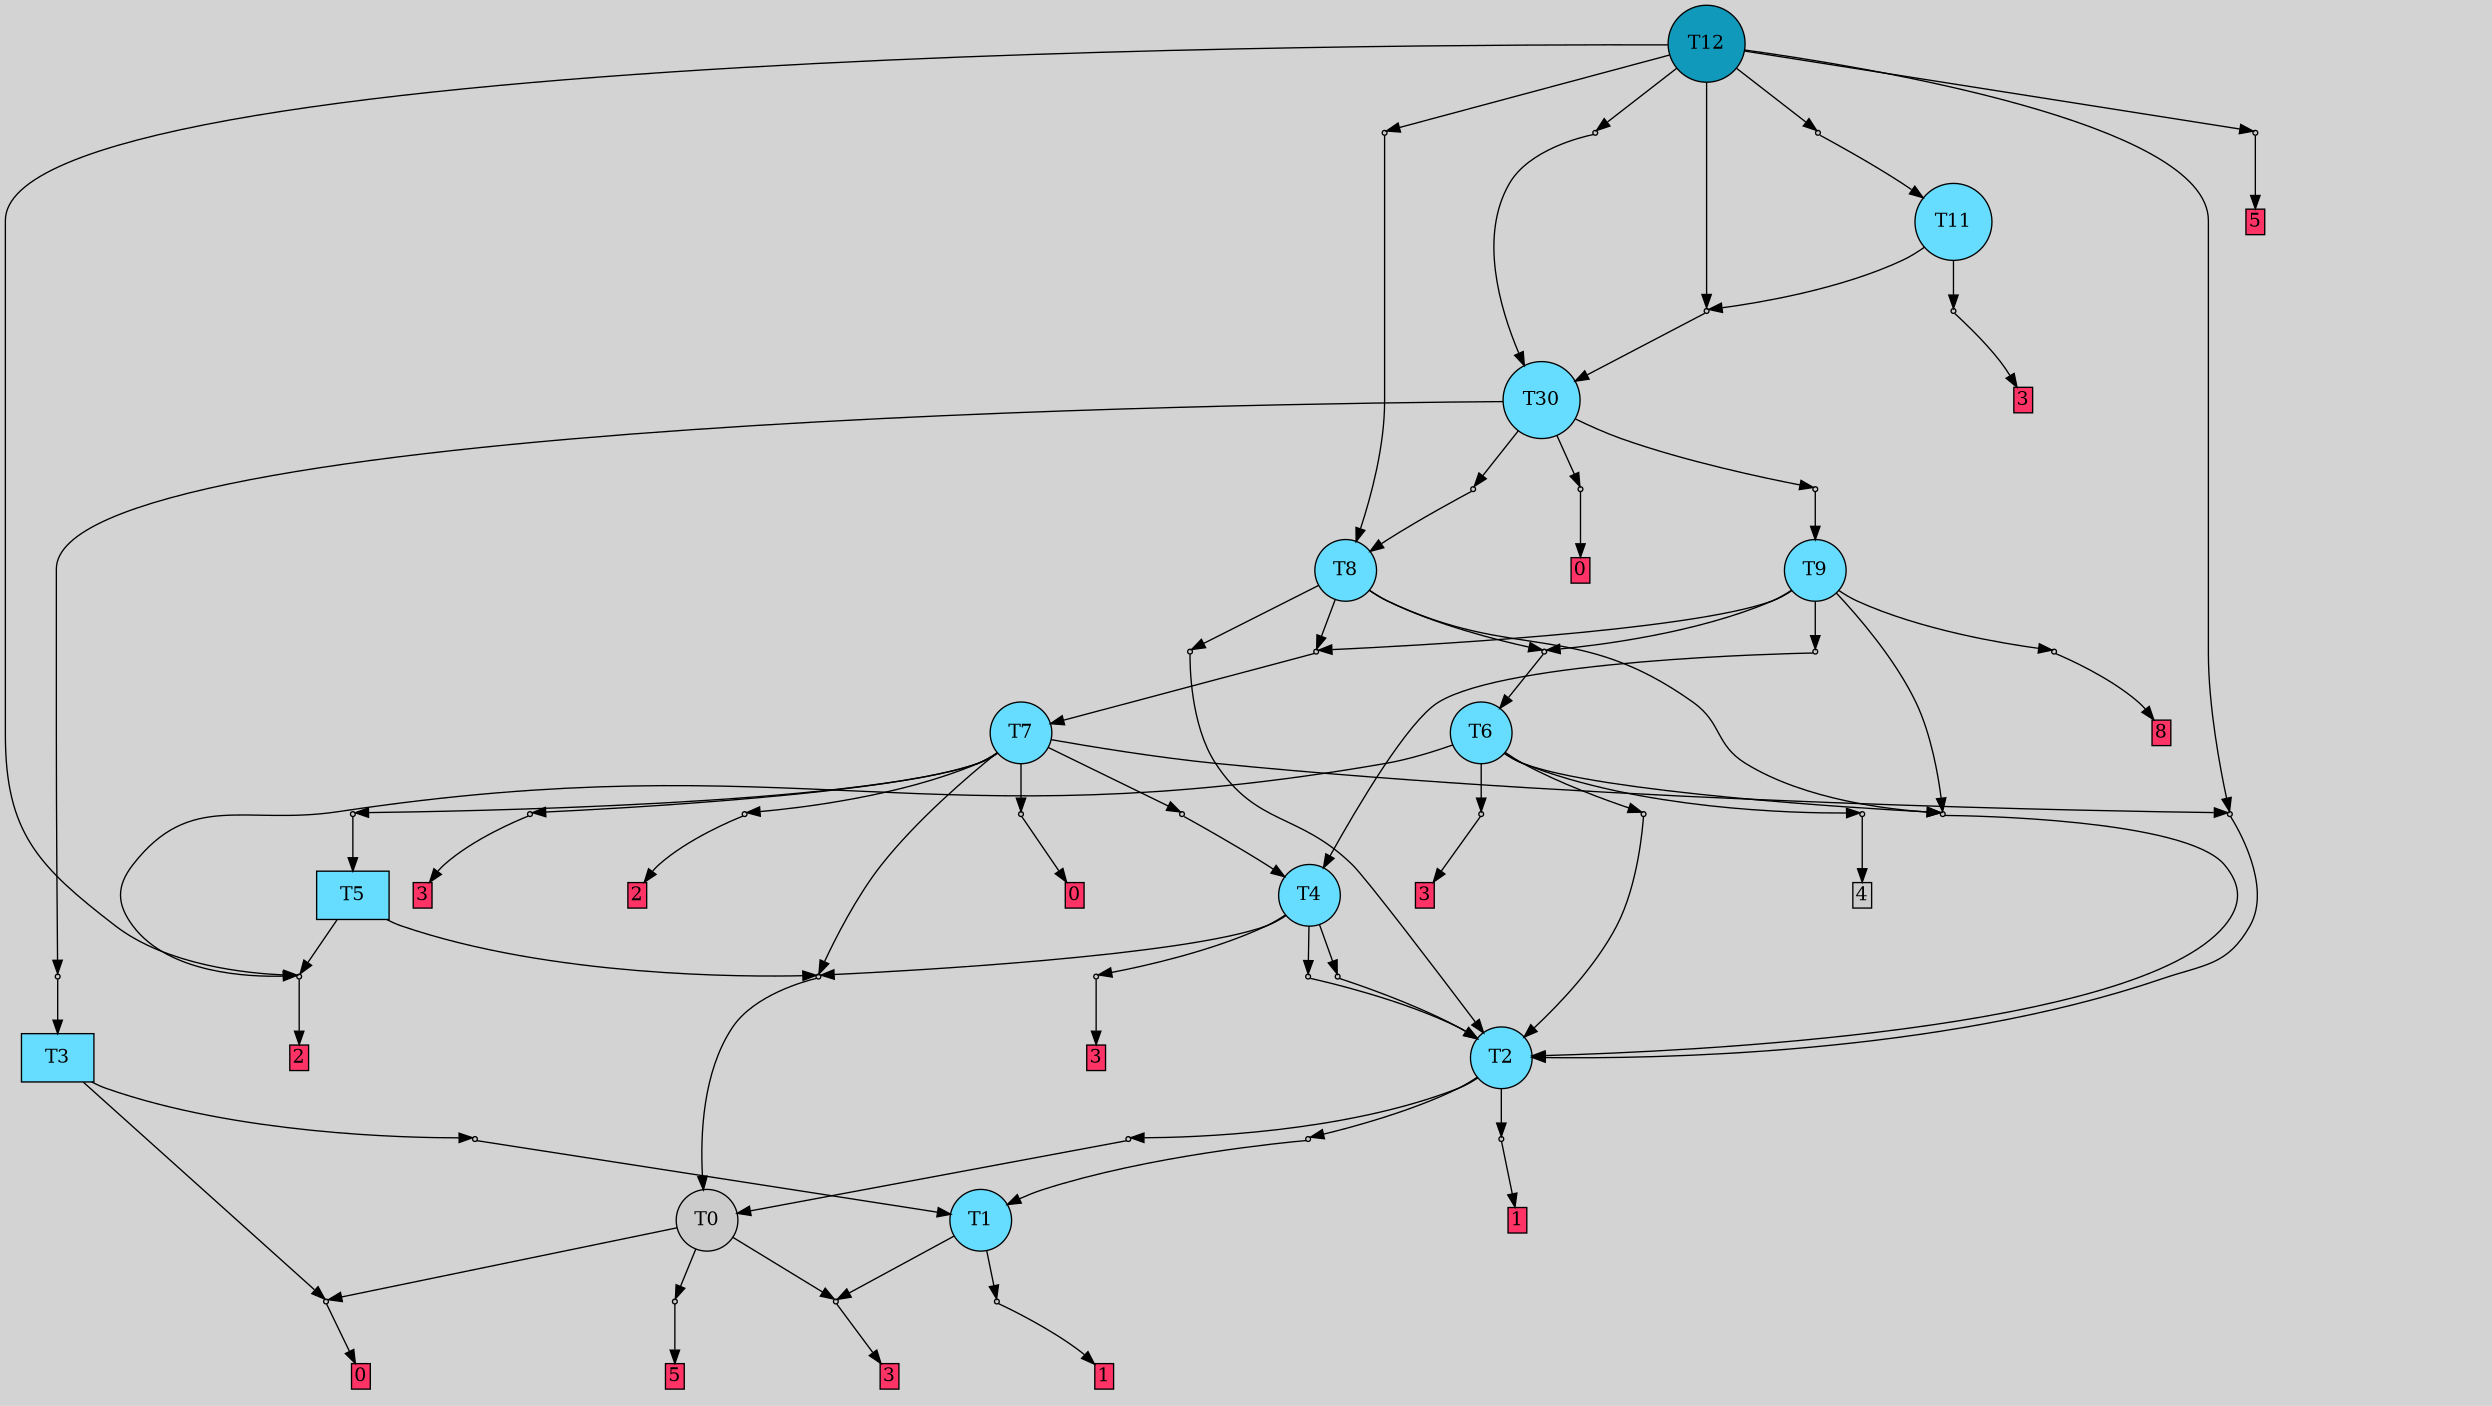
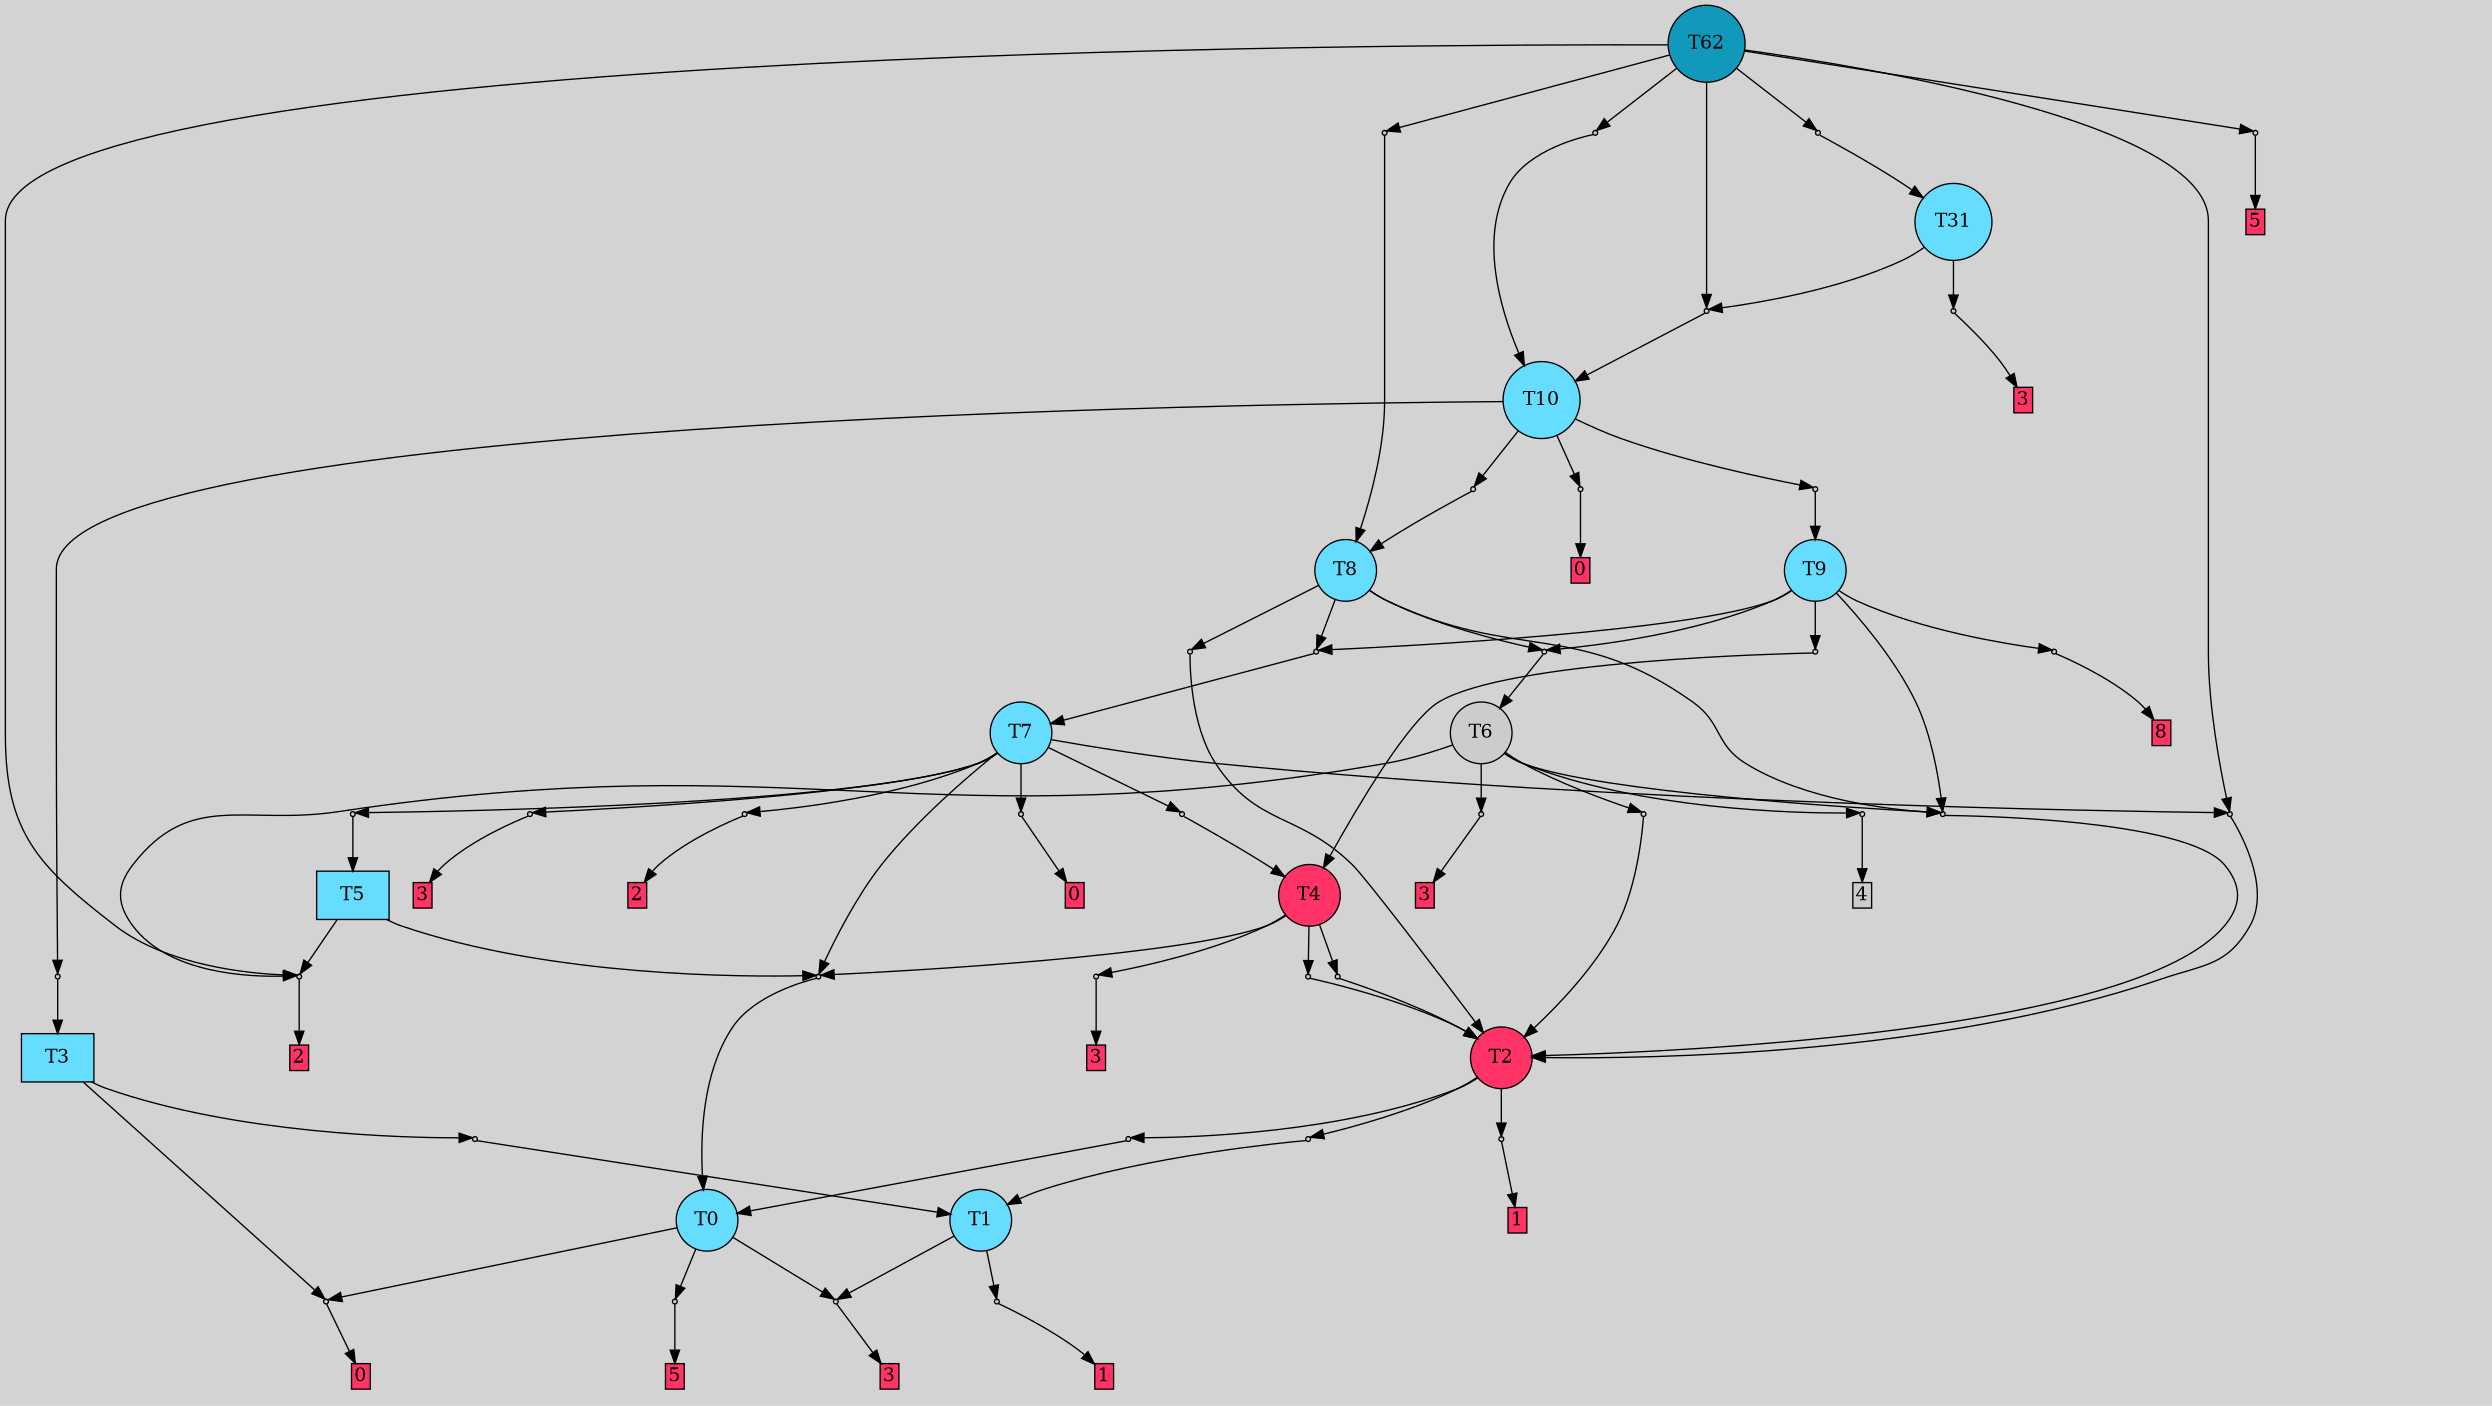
node "T12": label "T12" -> "T62"
node "T11": label "T11" -> "T31"
node "T30": label "T30" -> "T10"
node "T6": fillcolor #66ddff -> #cccccc
node "T4": fillcolor #66ddff -> #ff3366
node "T2": fillcolor #66ddff -> #ff3366
node "T0": fillcolor #cccccc -> #66ddff
